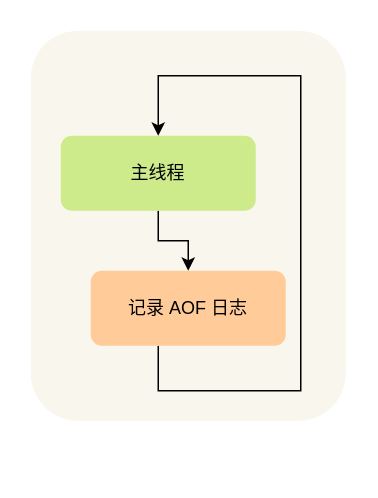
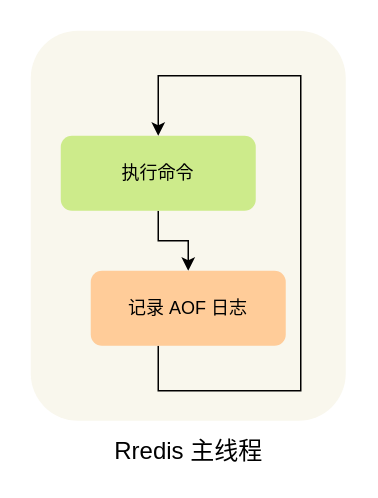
node "主线程": label "主线程" -> "执行命令"
node "Rredis 主线程": added
